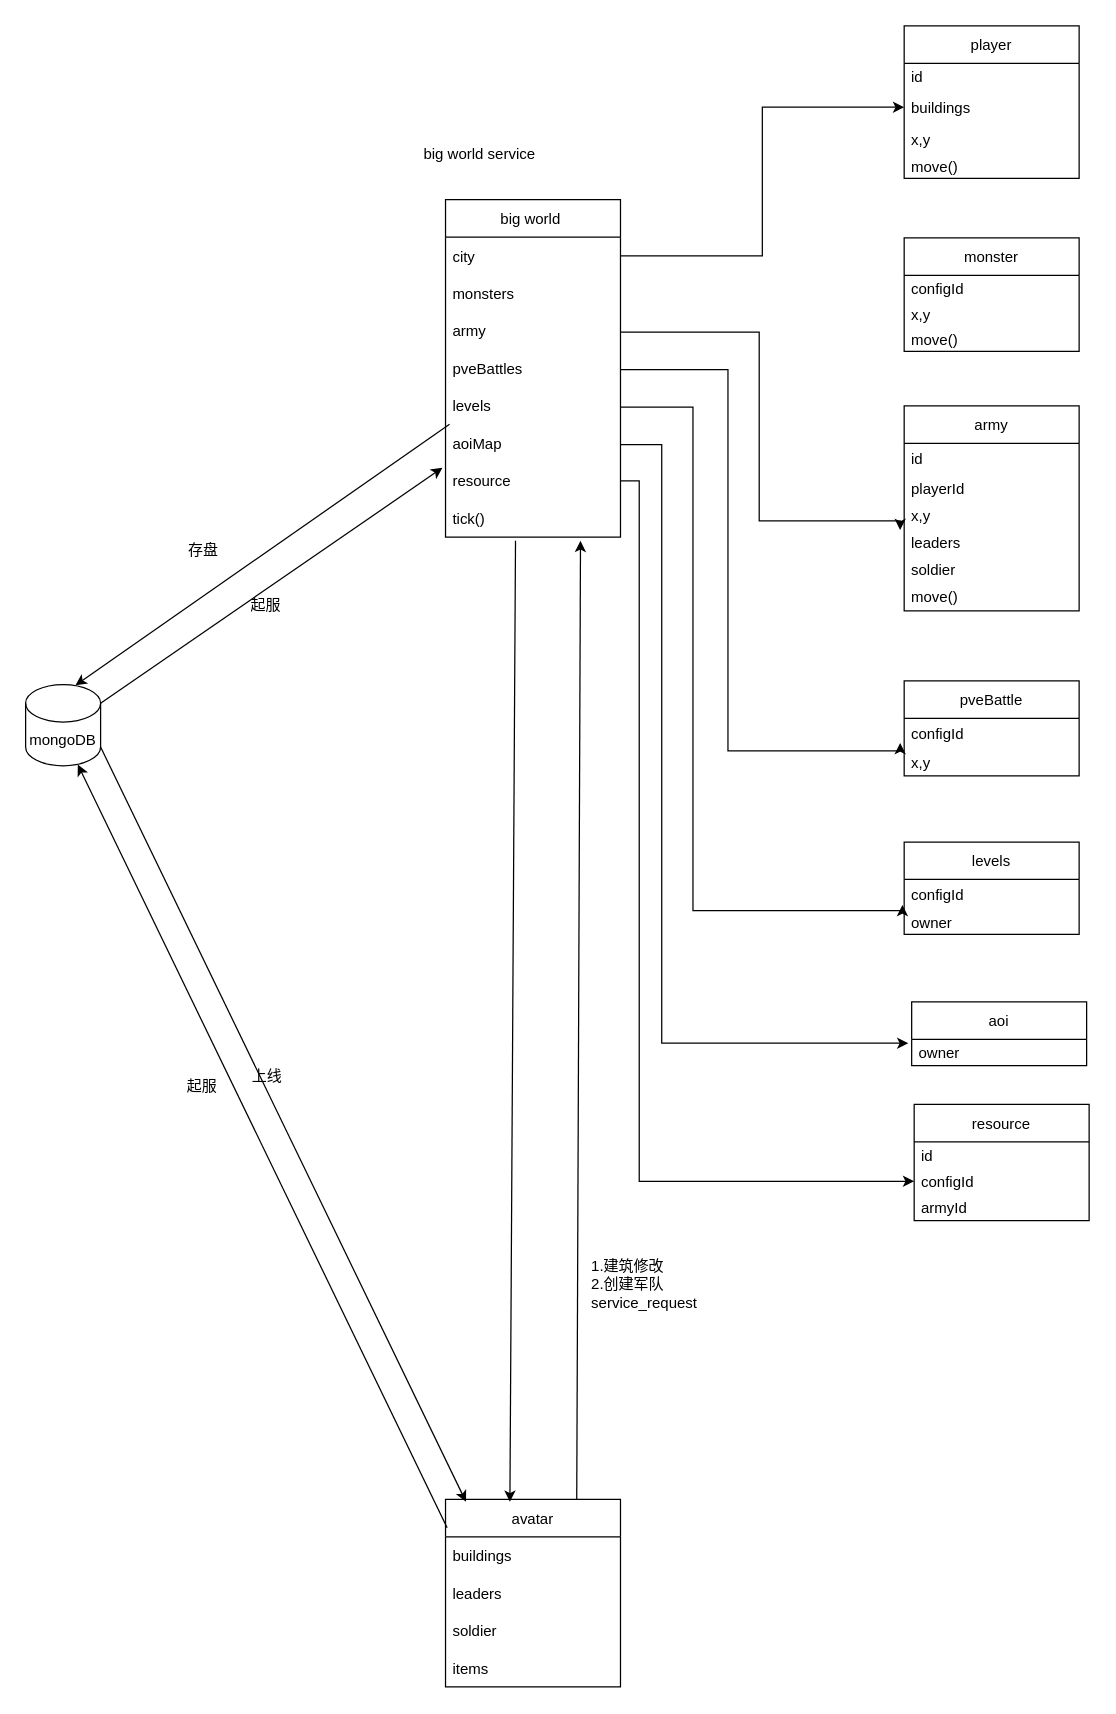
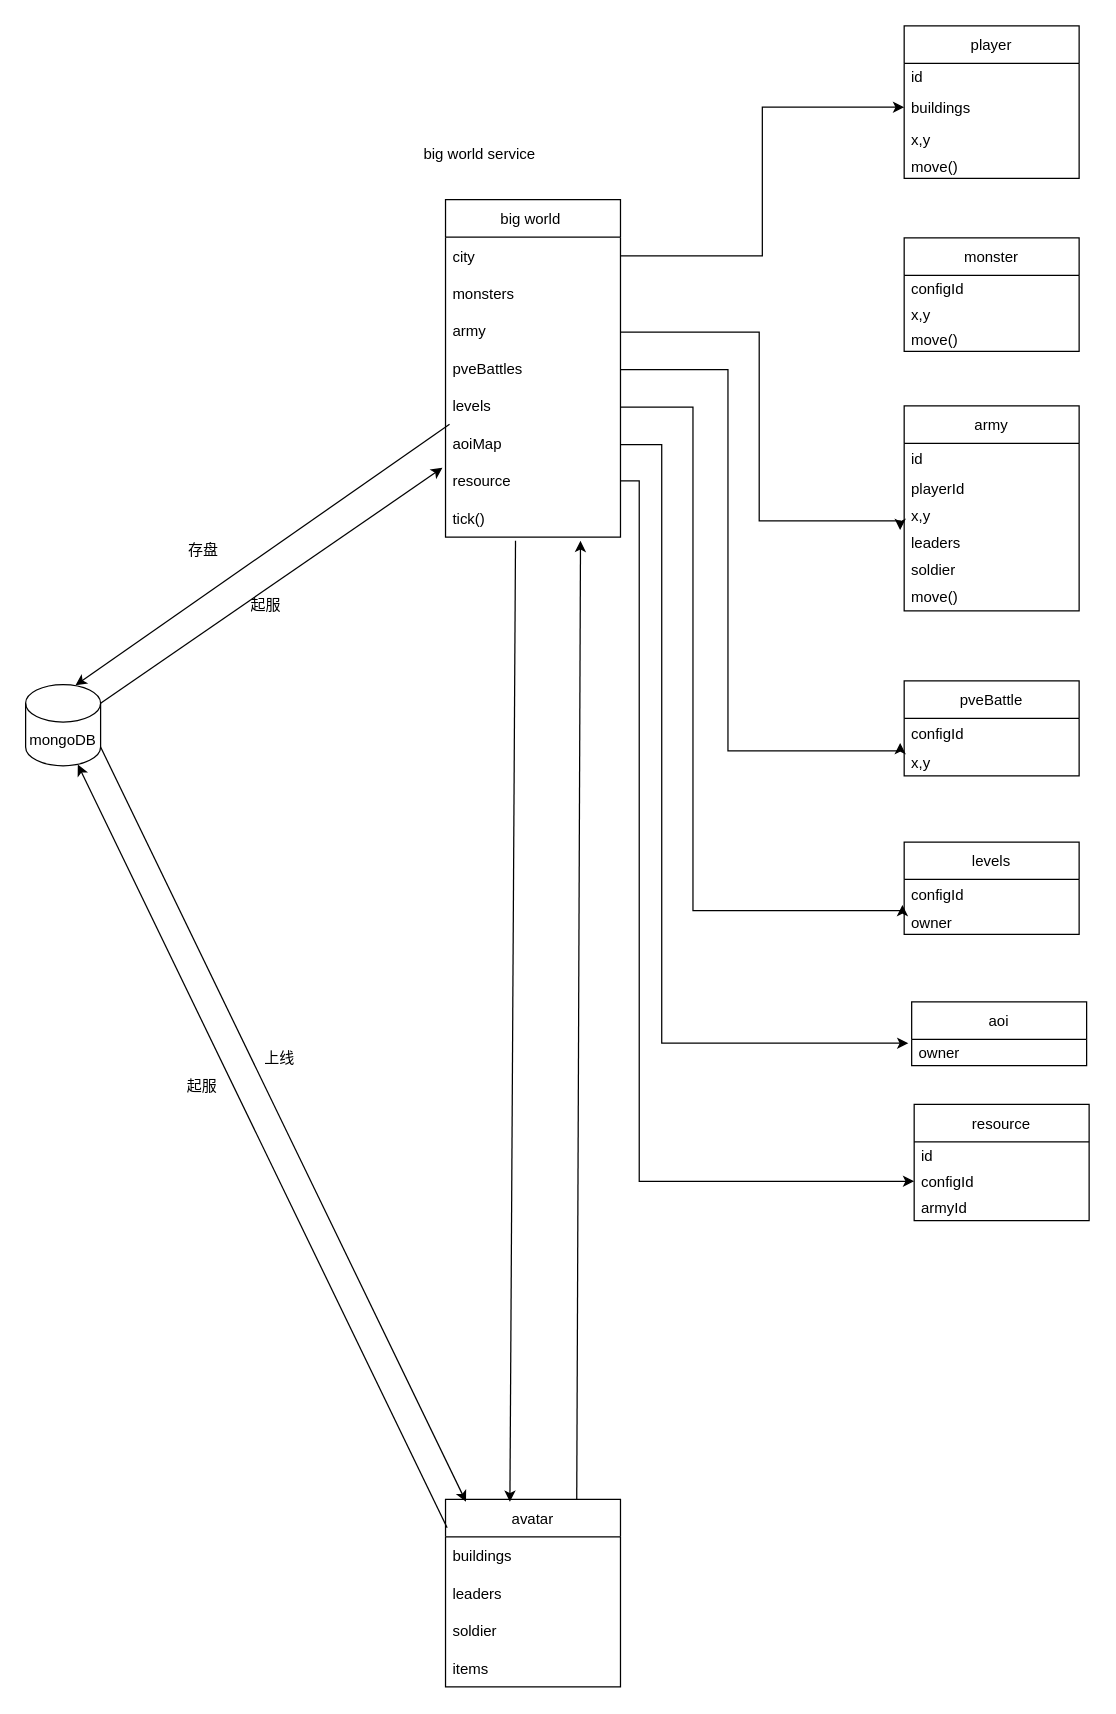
node "上线": moved (267, 1077) -> (279, 1058)
node "1.建筑修改 2.创建军队 service_request": removed
